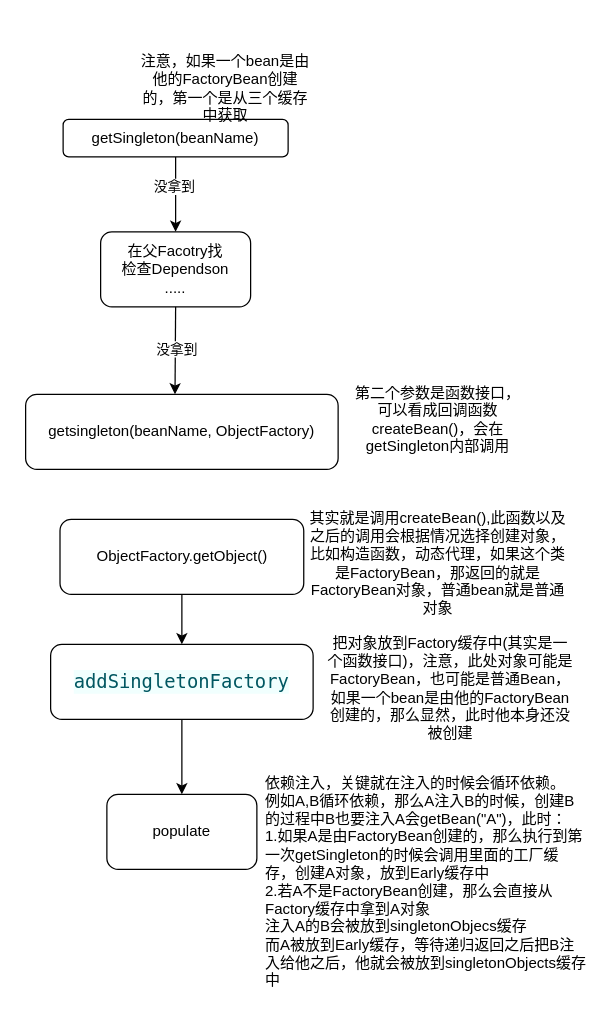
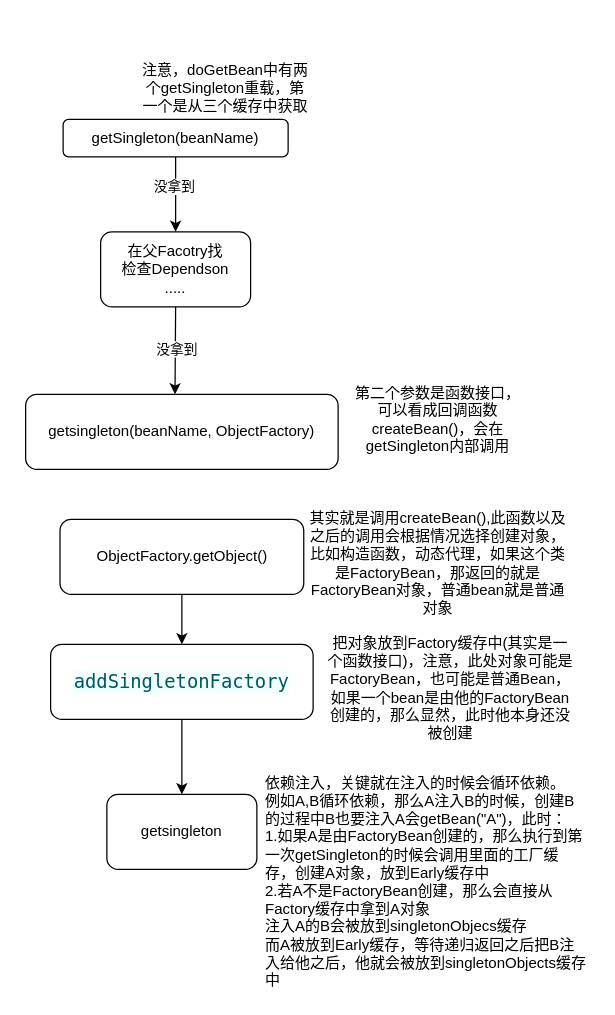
node "注意，如果一个bean是由他的FactoryBean创建的，第一个是从三个缓存中获取": label "注意，如果一个bean是由他的FactoryBean创建的，第一个是从三个缓存中获取" -> "注意，doGetBean中有两个getSingleton重载，第一个是从三个缓存中获取"
node "populate": label "populate" -> "getsingleton"
